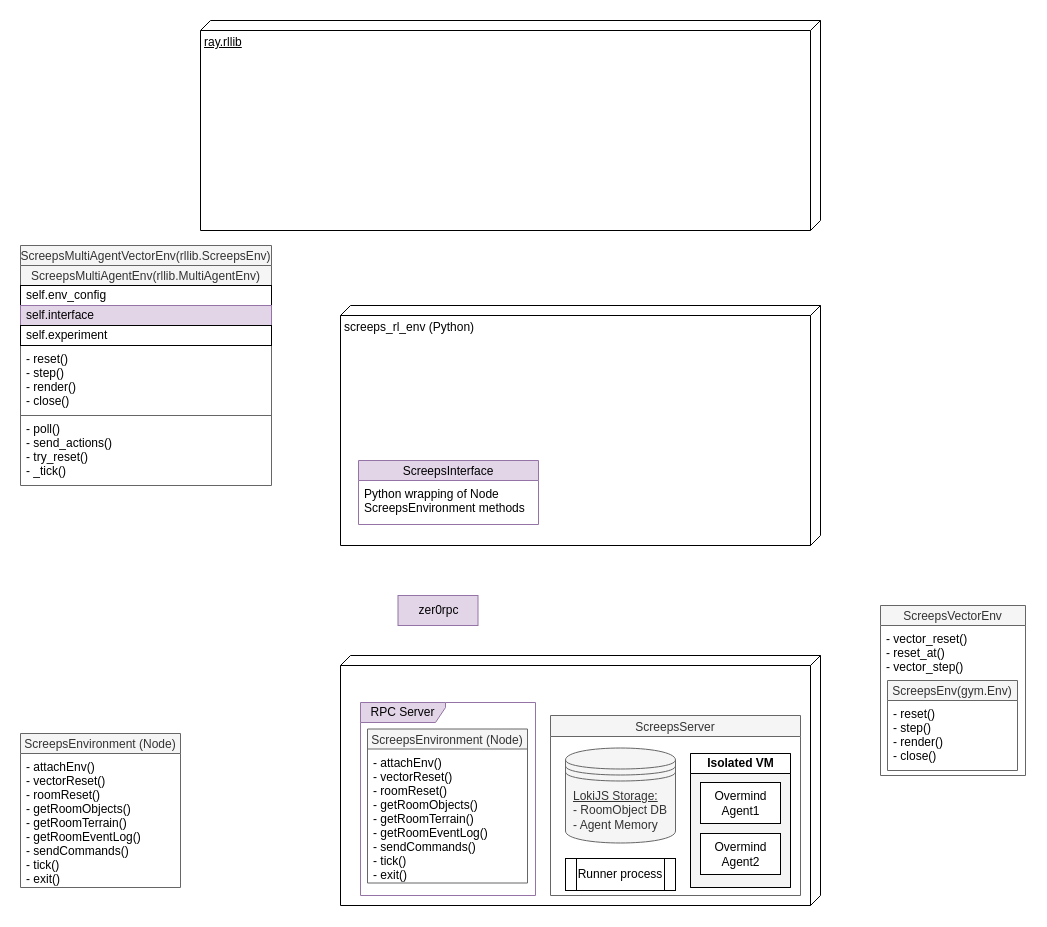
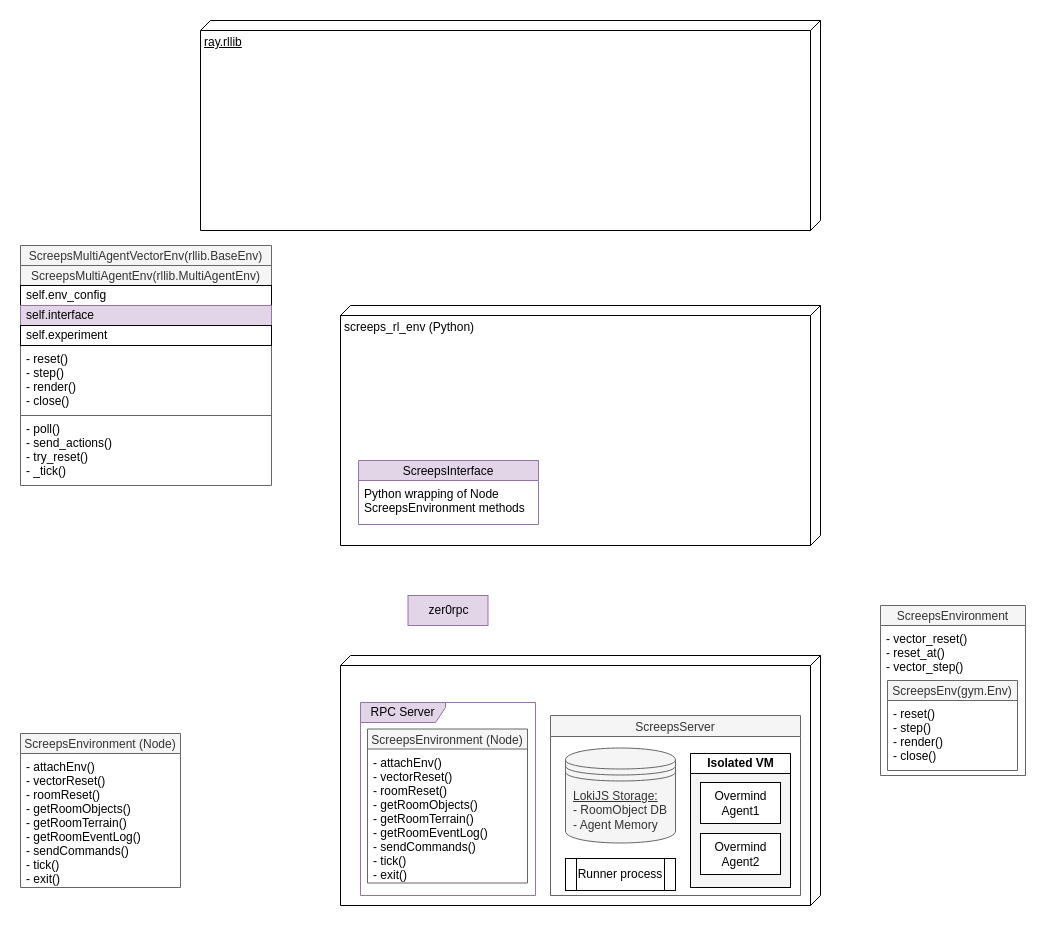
node "ScreepsMultiAgentVectorEnv(rllib.ScreepsEnv)": label "ScreepsMultiAgentVectorEnv(rllib.ScreepsEnv)" -> "ScreepsMultiAgentVectorEnv(rllib.BaseEnv)"
node "zer0rpc": moved (438, 611) -> (448, 611)
node "ScreepsVectorEnv": label "ScreepsVectorEnv" -> "ScreepsEnvironment"
